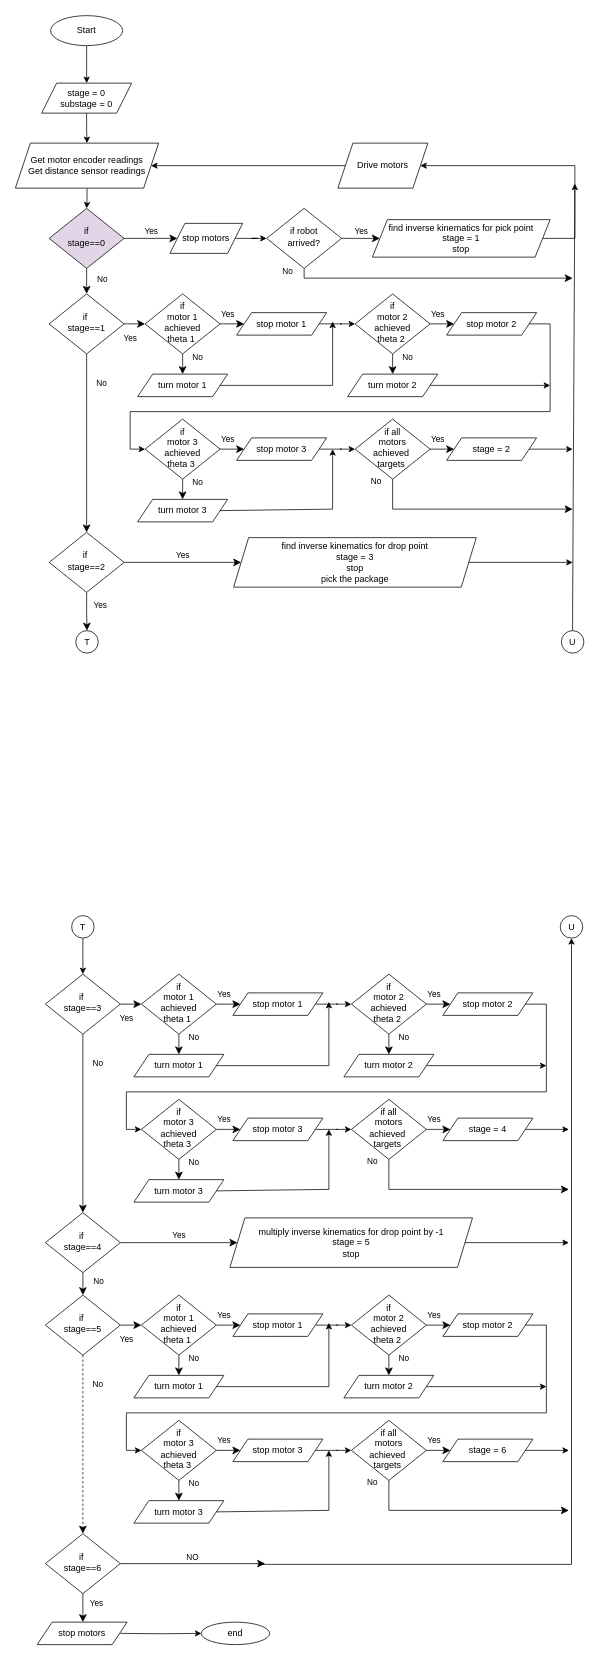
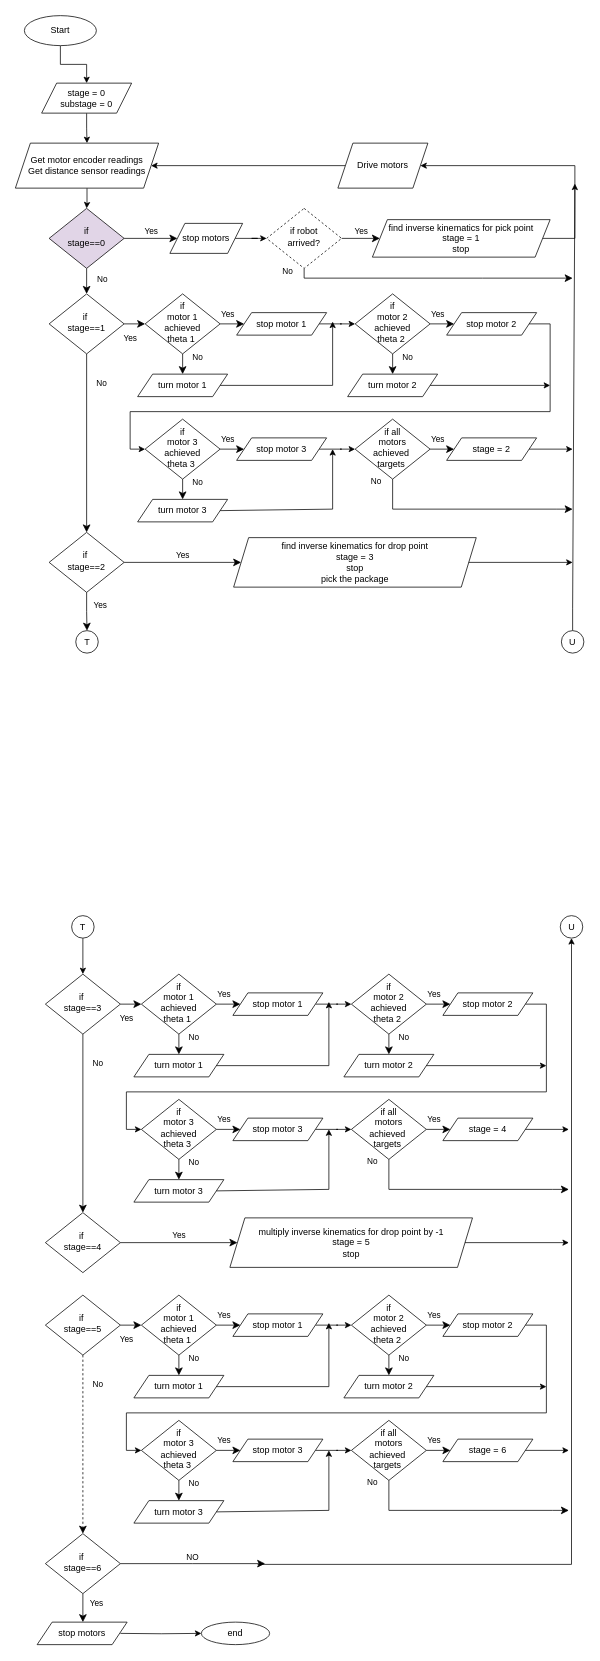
node "Start": moved (87, 30) -> (60, 30)
node "if robot arrived?": style solid -> dashed
edge "if stage==4" -> "if stage==5": removed, label "No"
